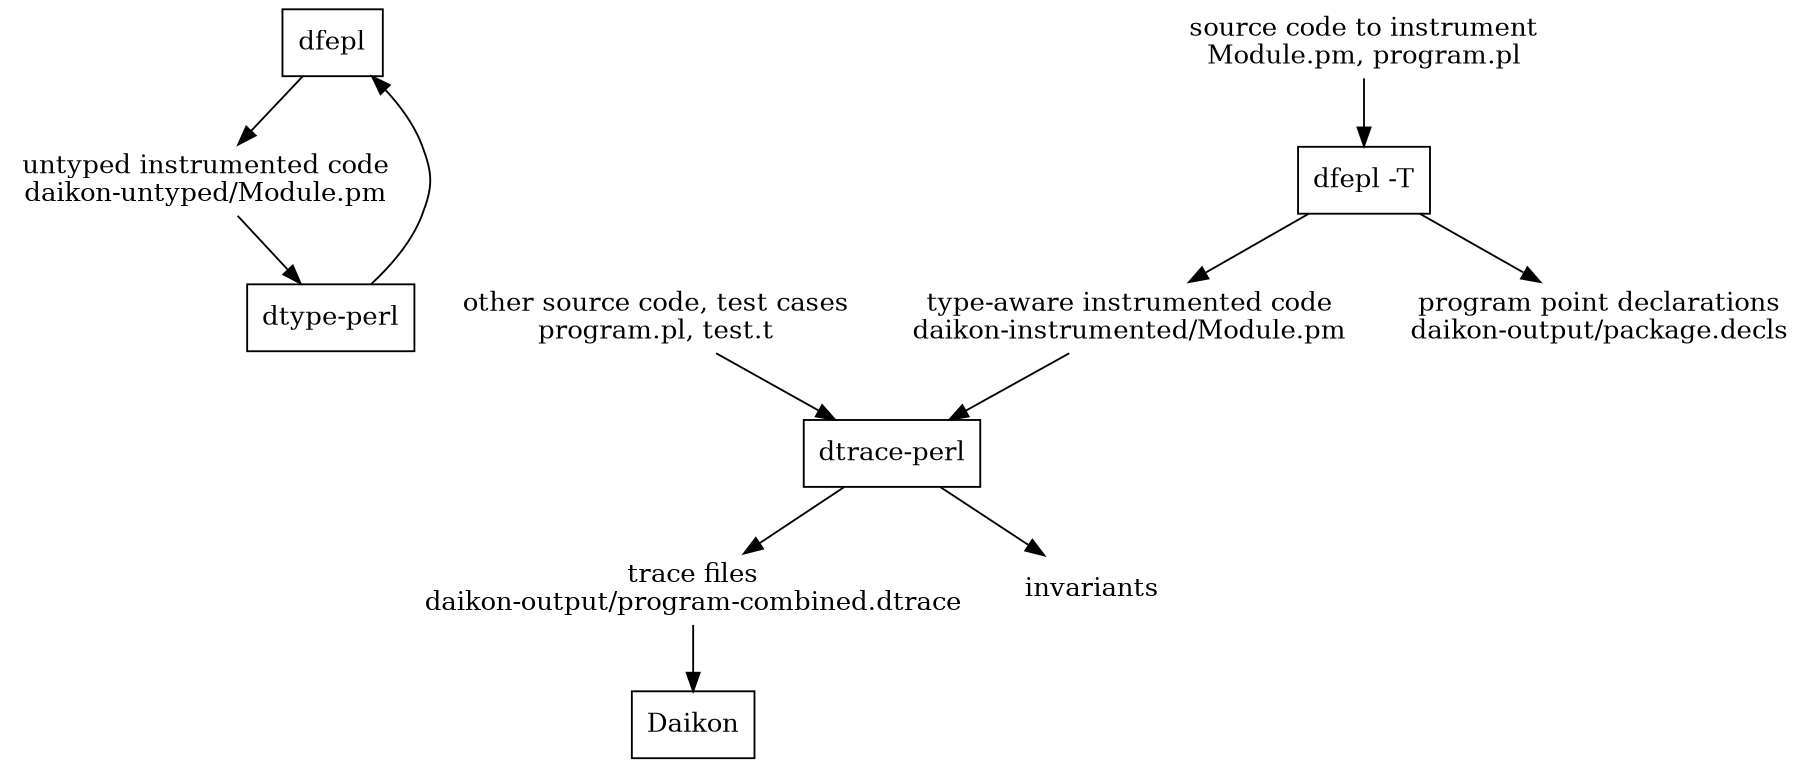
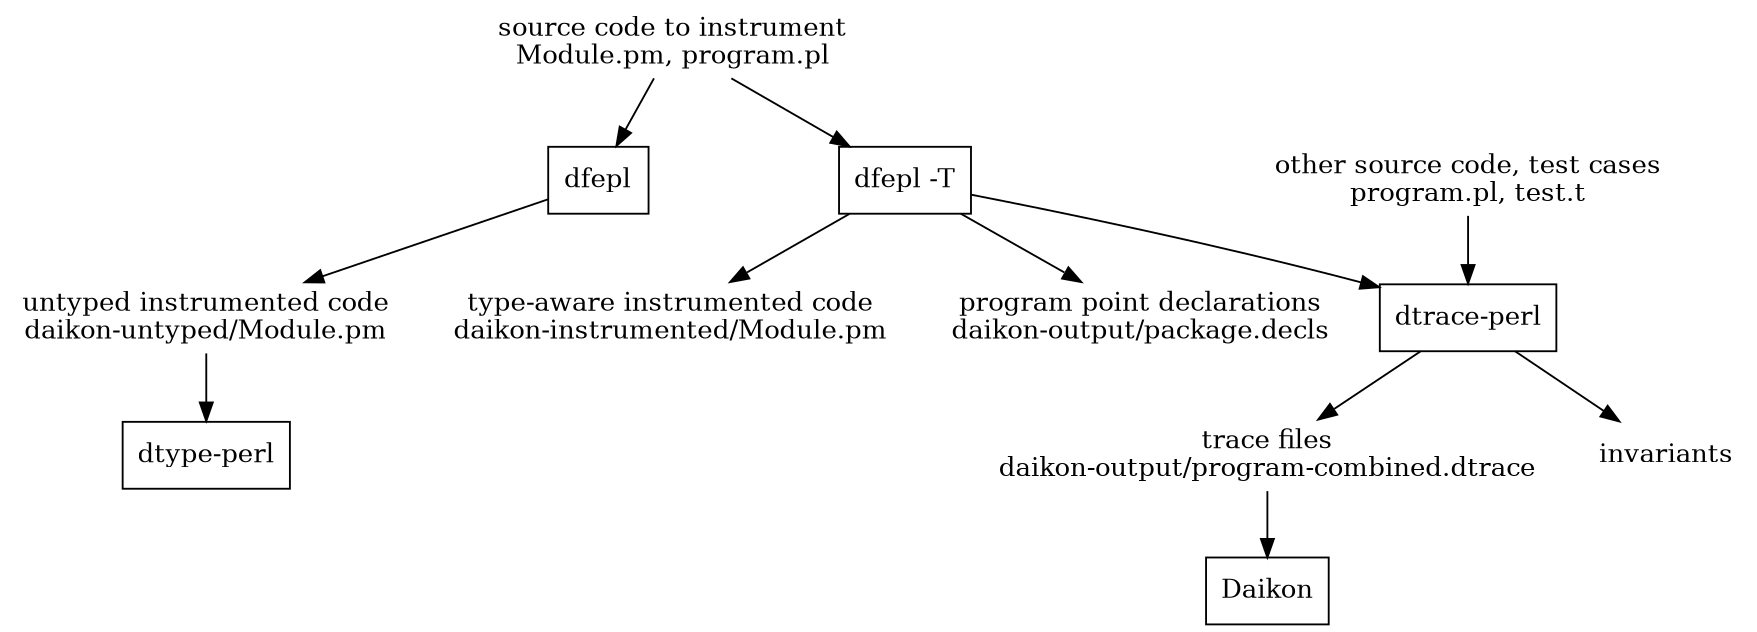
edge "dtype-perl" -> "dfepl": now "source code to instrument Module.pm, program.pl" -> "dfepl"
edge "type-aware instrumented code daikon-instrumented/Module.pm" -> "dtrace-perl": now "dfepl -T" -> "dtrace-perl"
